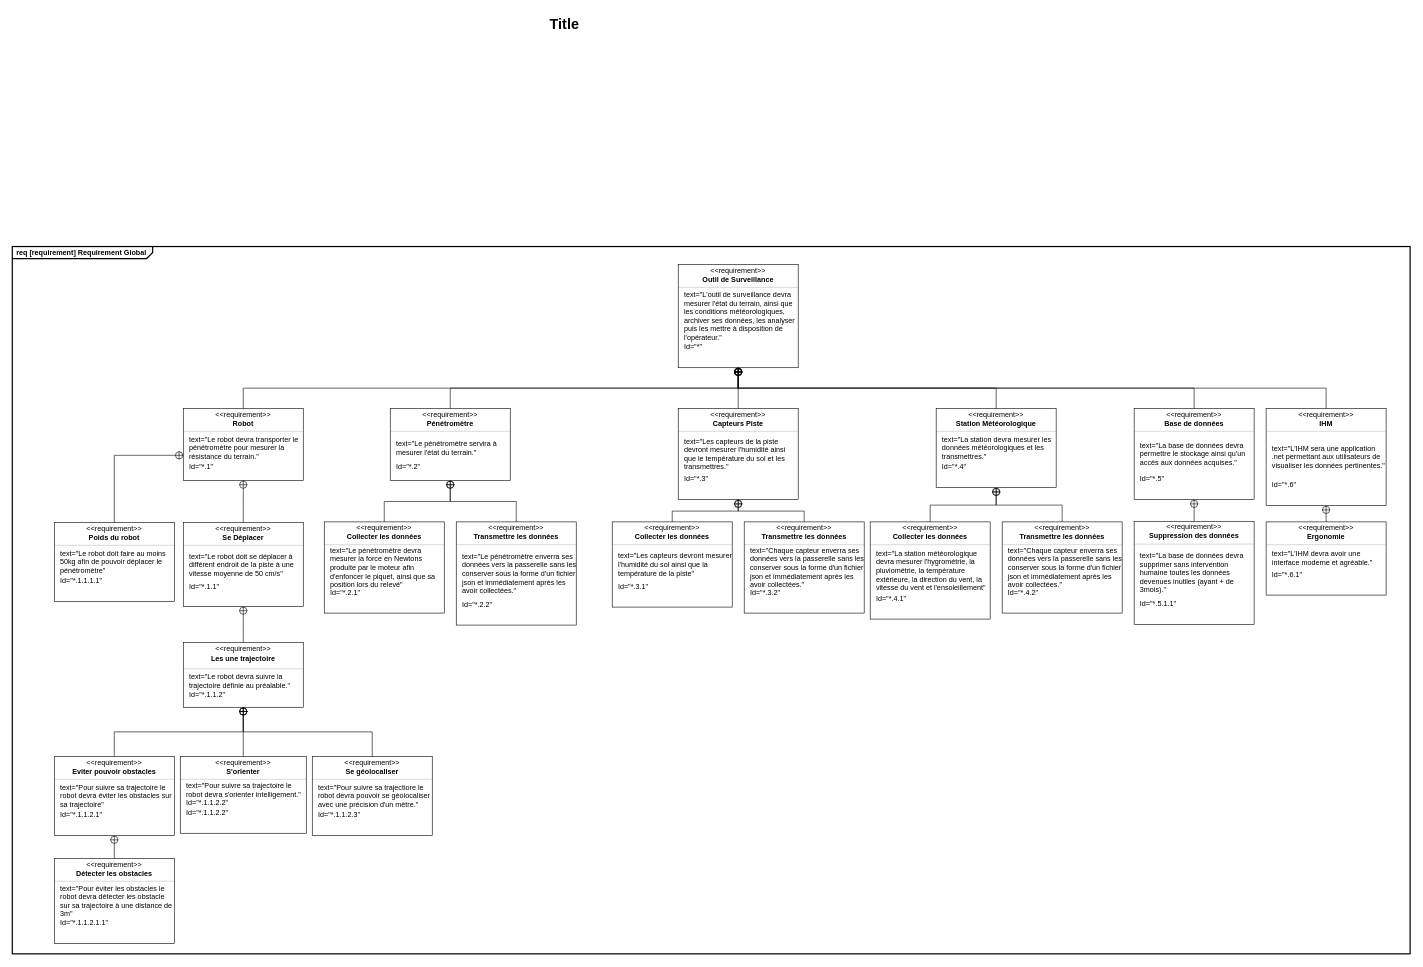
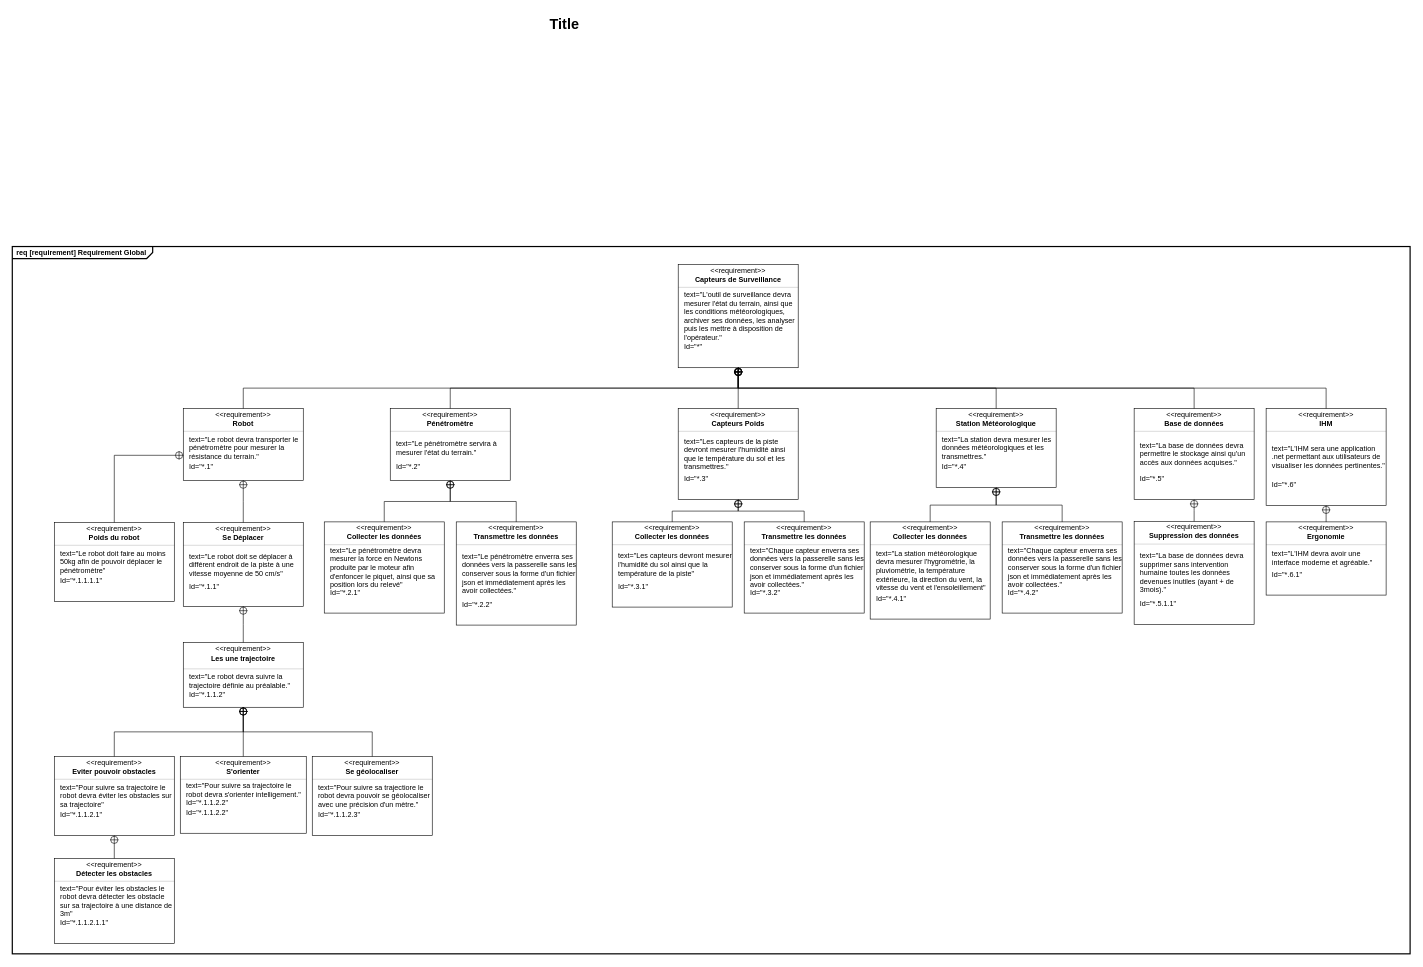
node "Outil de Surveillance": label "Outil de Surveillance" -> "Capteurs de Surveillance"
node "Capteurs Piste": label "Capteurs Piste" -> "Capteurs Poids"
